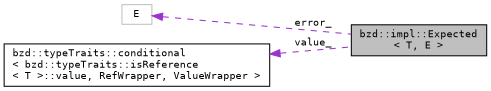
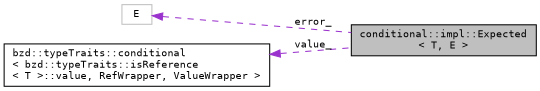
node "bzd::impl::Expected < T, E >": label "bzd::impl::Expected < T, E >" -> "conditional::impl::Expected < T, E >"
